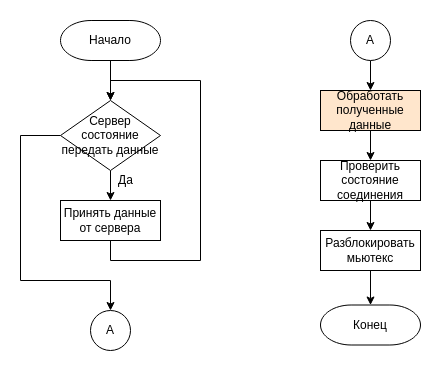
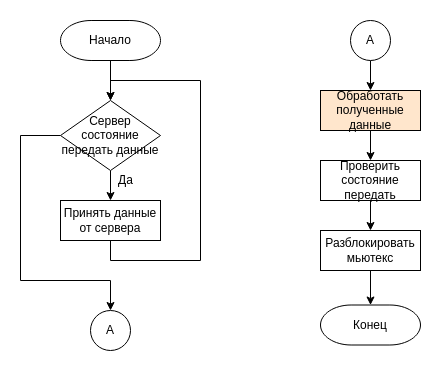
node "Проверить состояние соединения": label "Проверить состояние соединения" -> "Проверить состояние передать"
